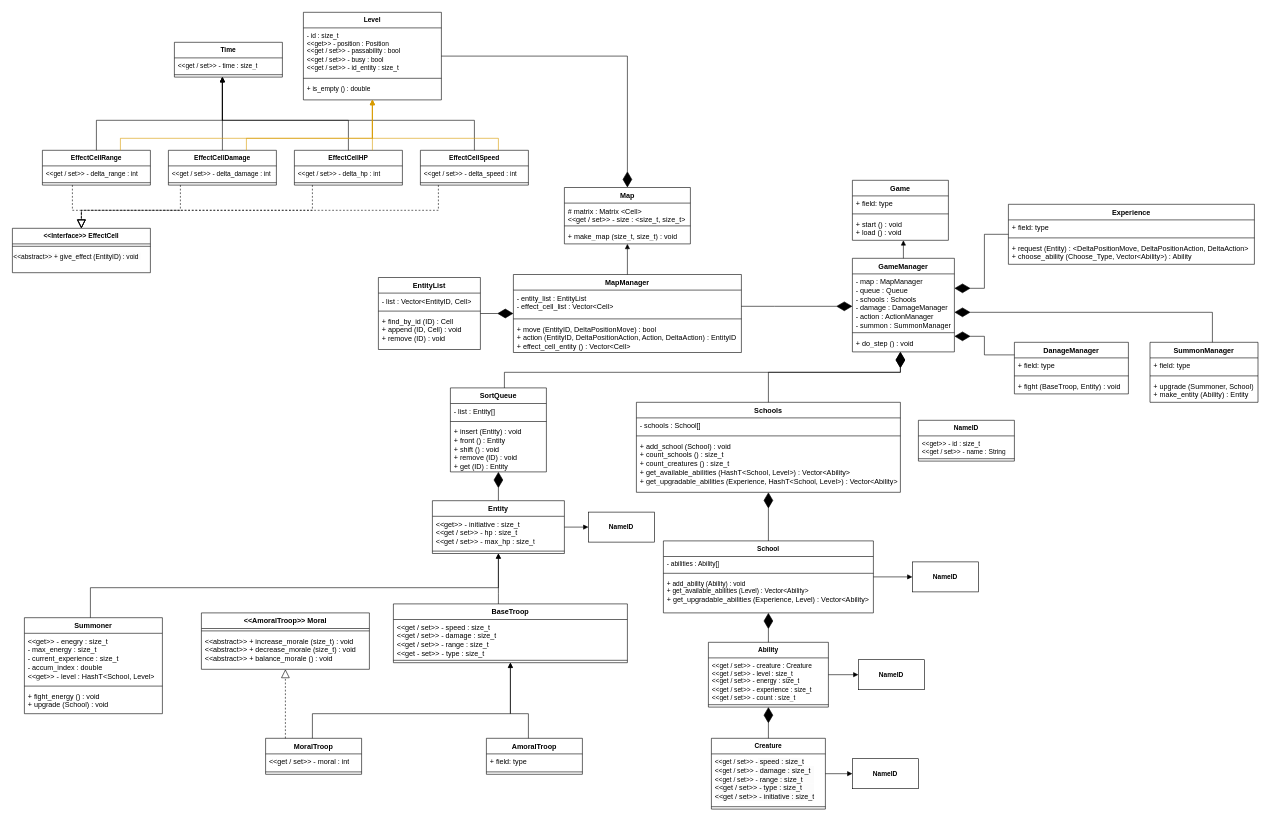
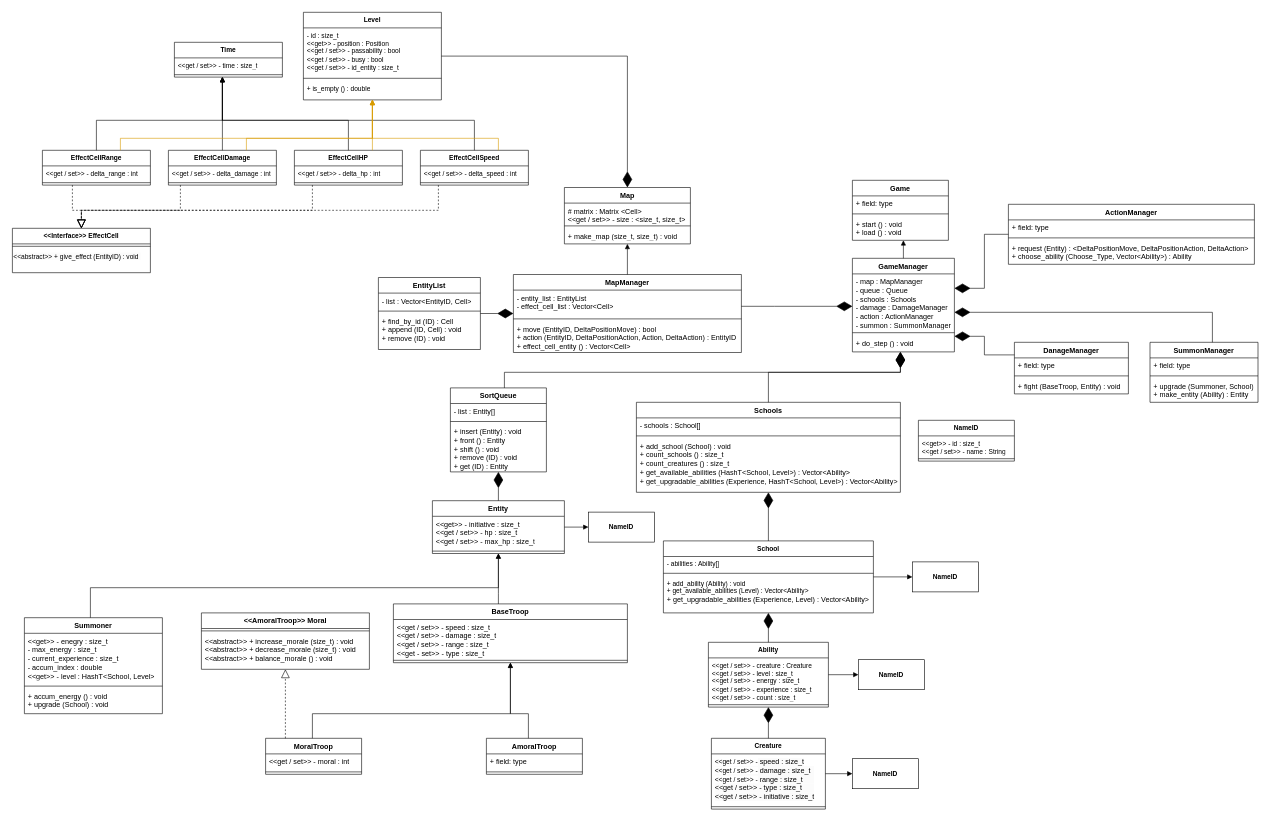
node "Experience": label "Experience" -> "ActionManager"
node "+ fight_energy () : void + upgrade (School) : void": label "+ fight_energy () : void + upgrade (School) : void" -> "+ accum_energy () : void + upgrade (School) : void"
